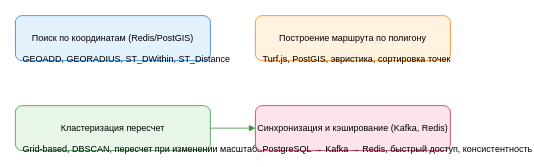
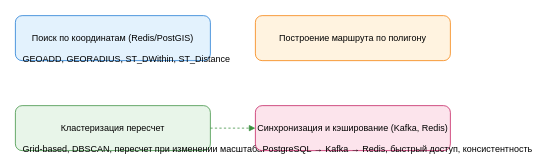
node "Turf.js, PostGIS, эвристика, сортировка точек": removed
edge "Кластеризация пересчет" -> "Синхронизация и кэширование (Kafka, Redis)": style solid -> dashed
